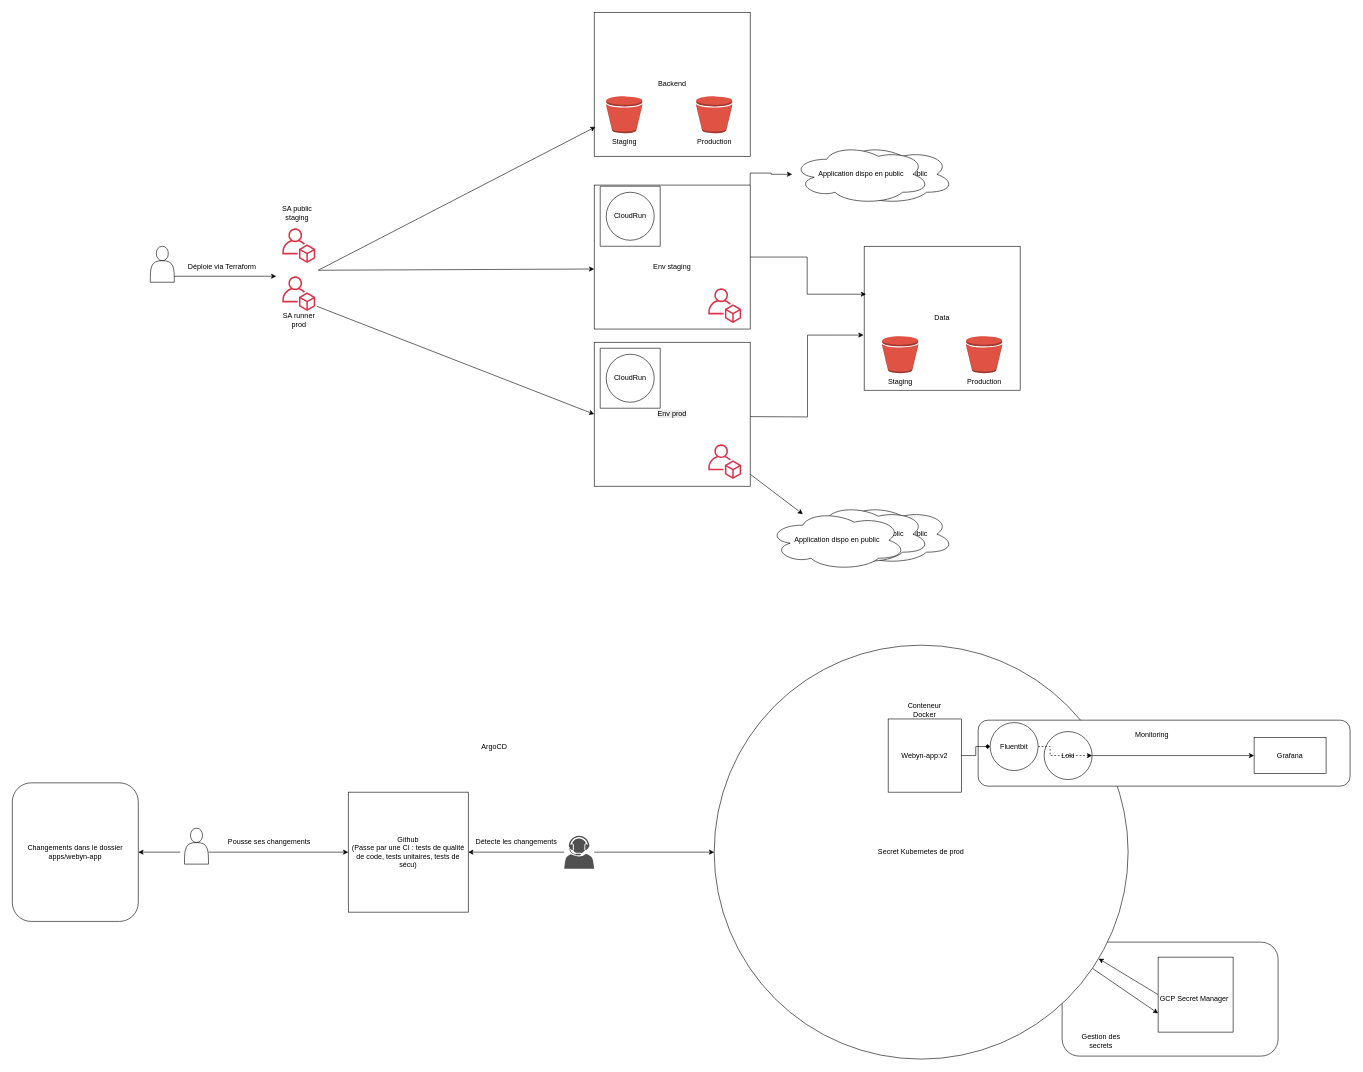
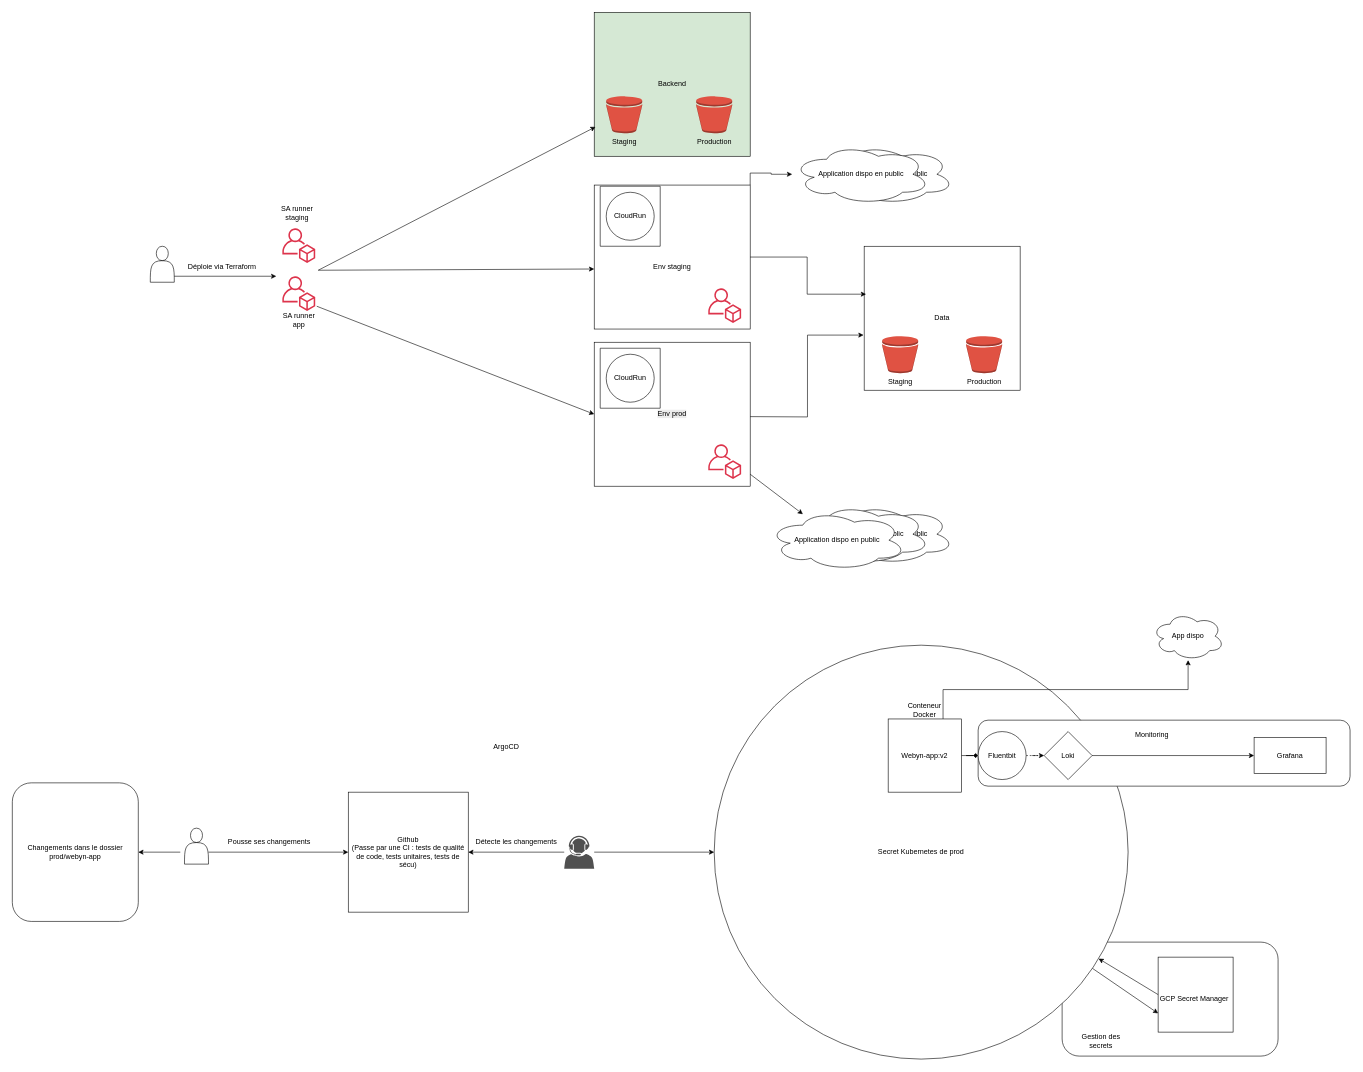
node "Backend": fillcolor #ffffff -> #d5e8d4
node "SA public staging": label "SA public staging" -> "SA runner staging"
node "SA runner prod": label "SA runner prod" -> "SA runner app"
node "App dispo": added
edge "Webyn-app:v2" -> "App dispo": added
node "ArgoCD": moved (494, 747) -> (506, 747)
node "Fluentbit": moved (1014, 747) -> (1002, 756)
node "Loki": shape ellipse -> diamond
node "Changements dans le dossier apps/webyn-app": label "Changements dans le dossier apps/webyn-app" -> "Changements dans le dossier prod/webyn-app"
